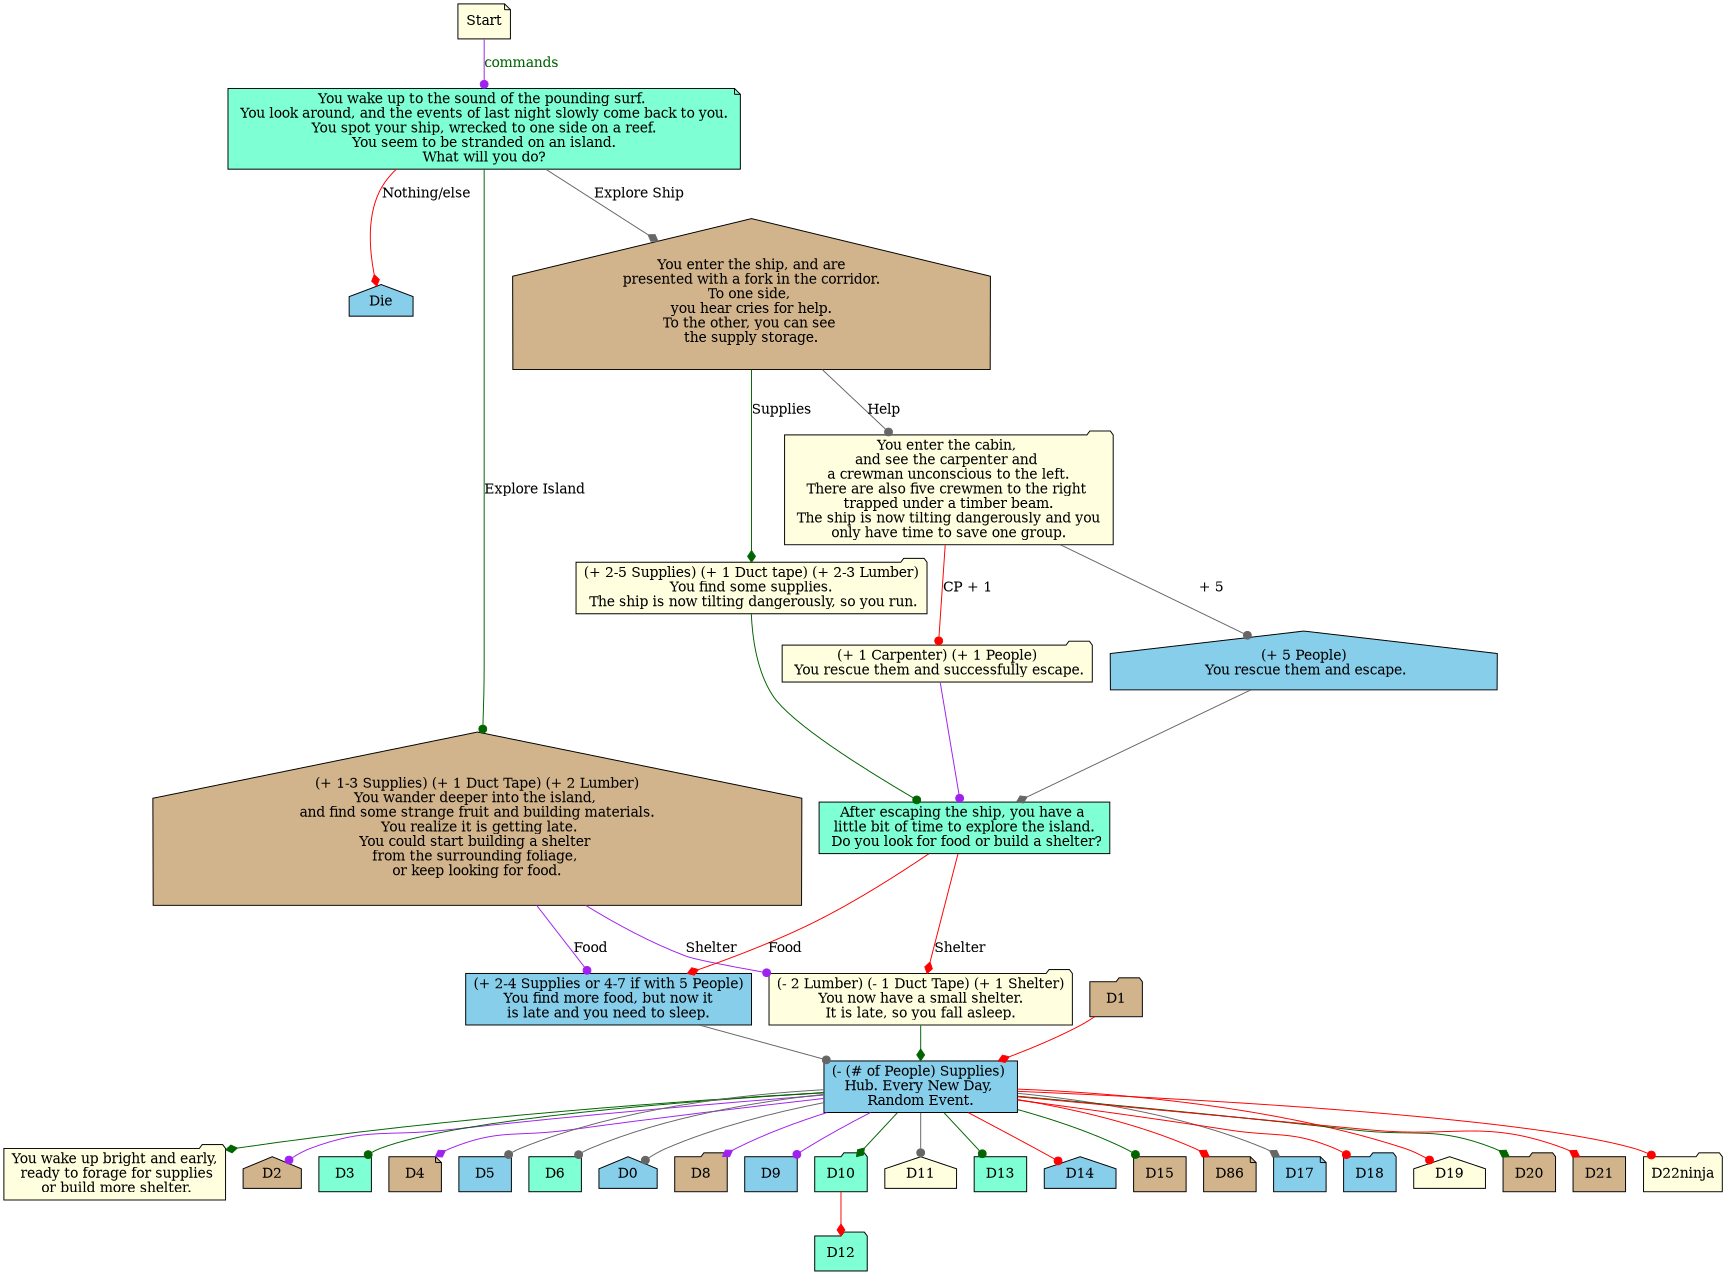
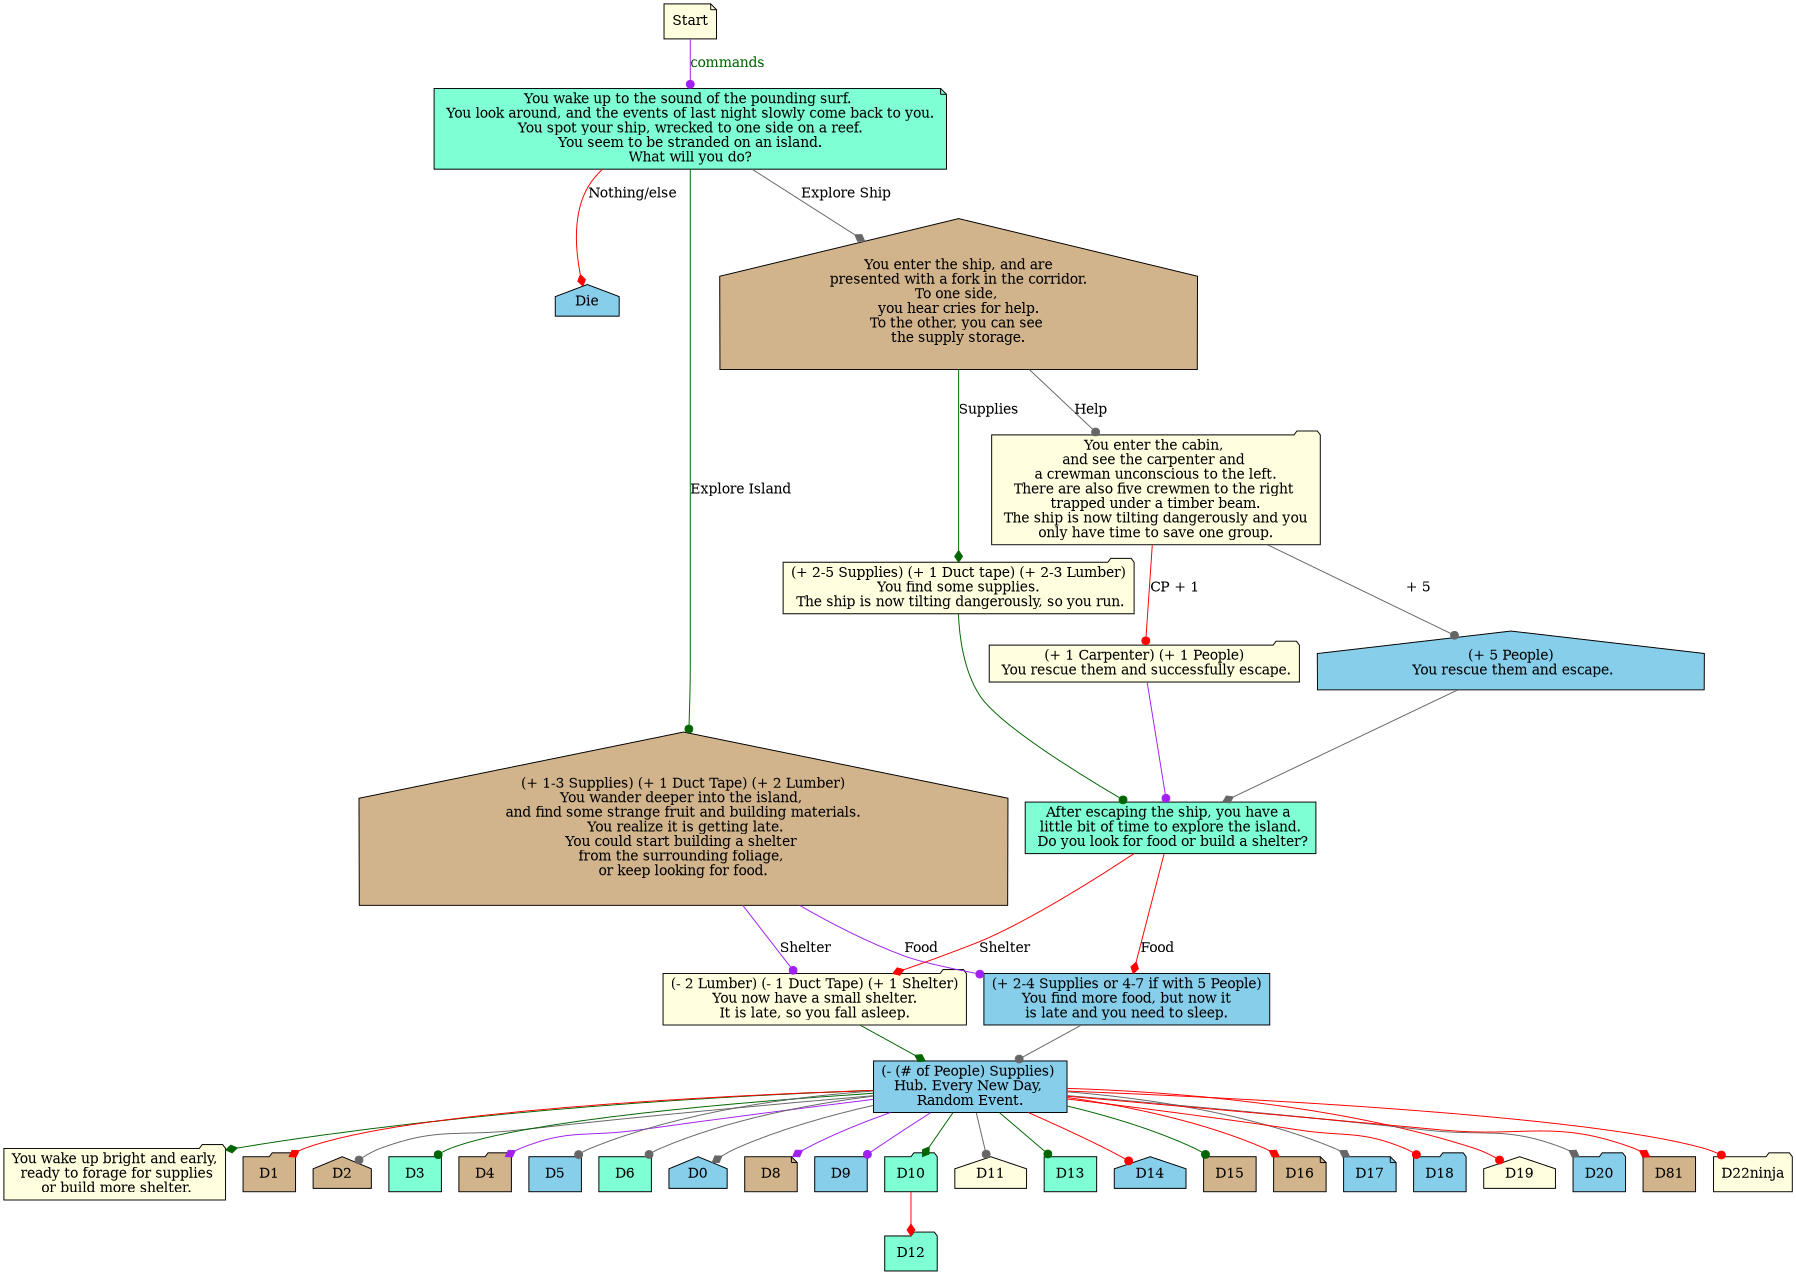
edge "D1" -> "(- (# of People) Supplies) Hub. Every New Day, Random Event.": reversed
edge "(- (# of People) Supplies) Hub. Every New Day, Random Event." -> "D2": color purple -> gray40
edge "(- (# of People) Supplies) Hub. Every New Day, Random Event." -> "D20": color darkgreen -> gray40
edge "(- (# of People) Supplies) Hub. Every New Day, Random Event." -> "D0": arrowhead dot -> diamond
node "D4": shape note -> folder
node "D8": shape folder -> note
node "D86": label "D86" -> "D16"
node "D20": fillcolor tan -> skyblue
node "D21": label "D21" -> "D81"
